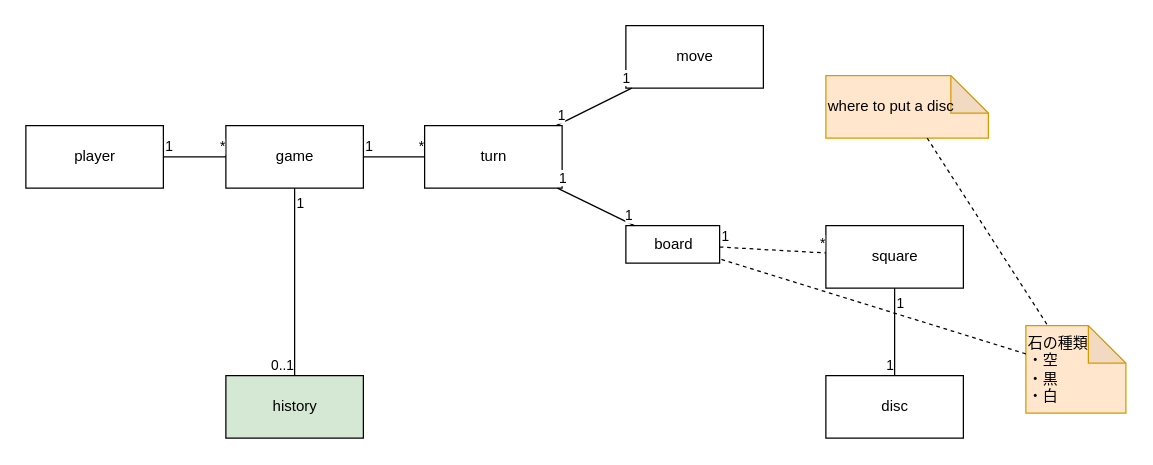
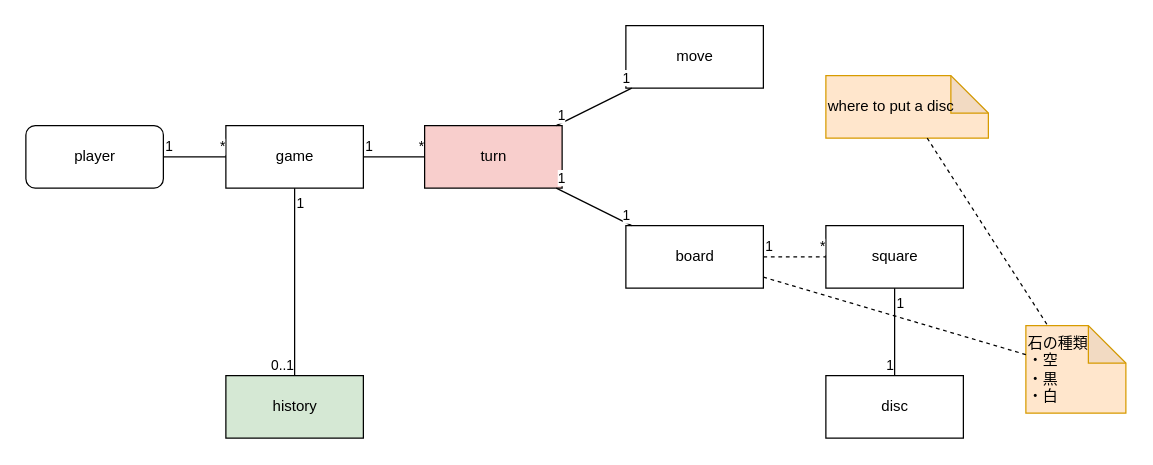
node "player": shape rectangle -> rounded rectangle
node "turn": fillcolor #ffffff -> #f8cecc
node "board": size 94x38 -> 138x63
